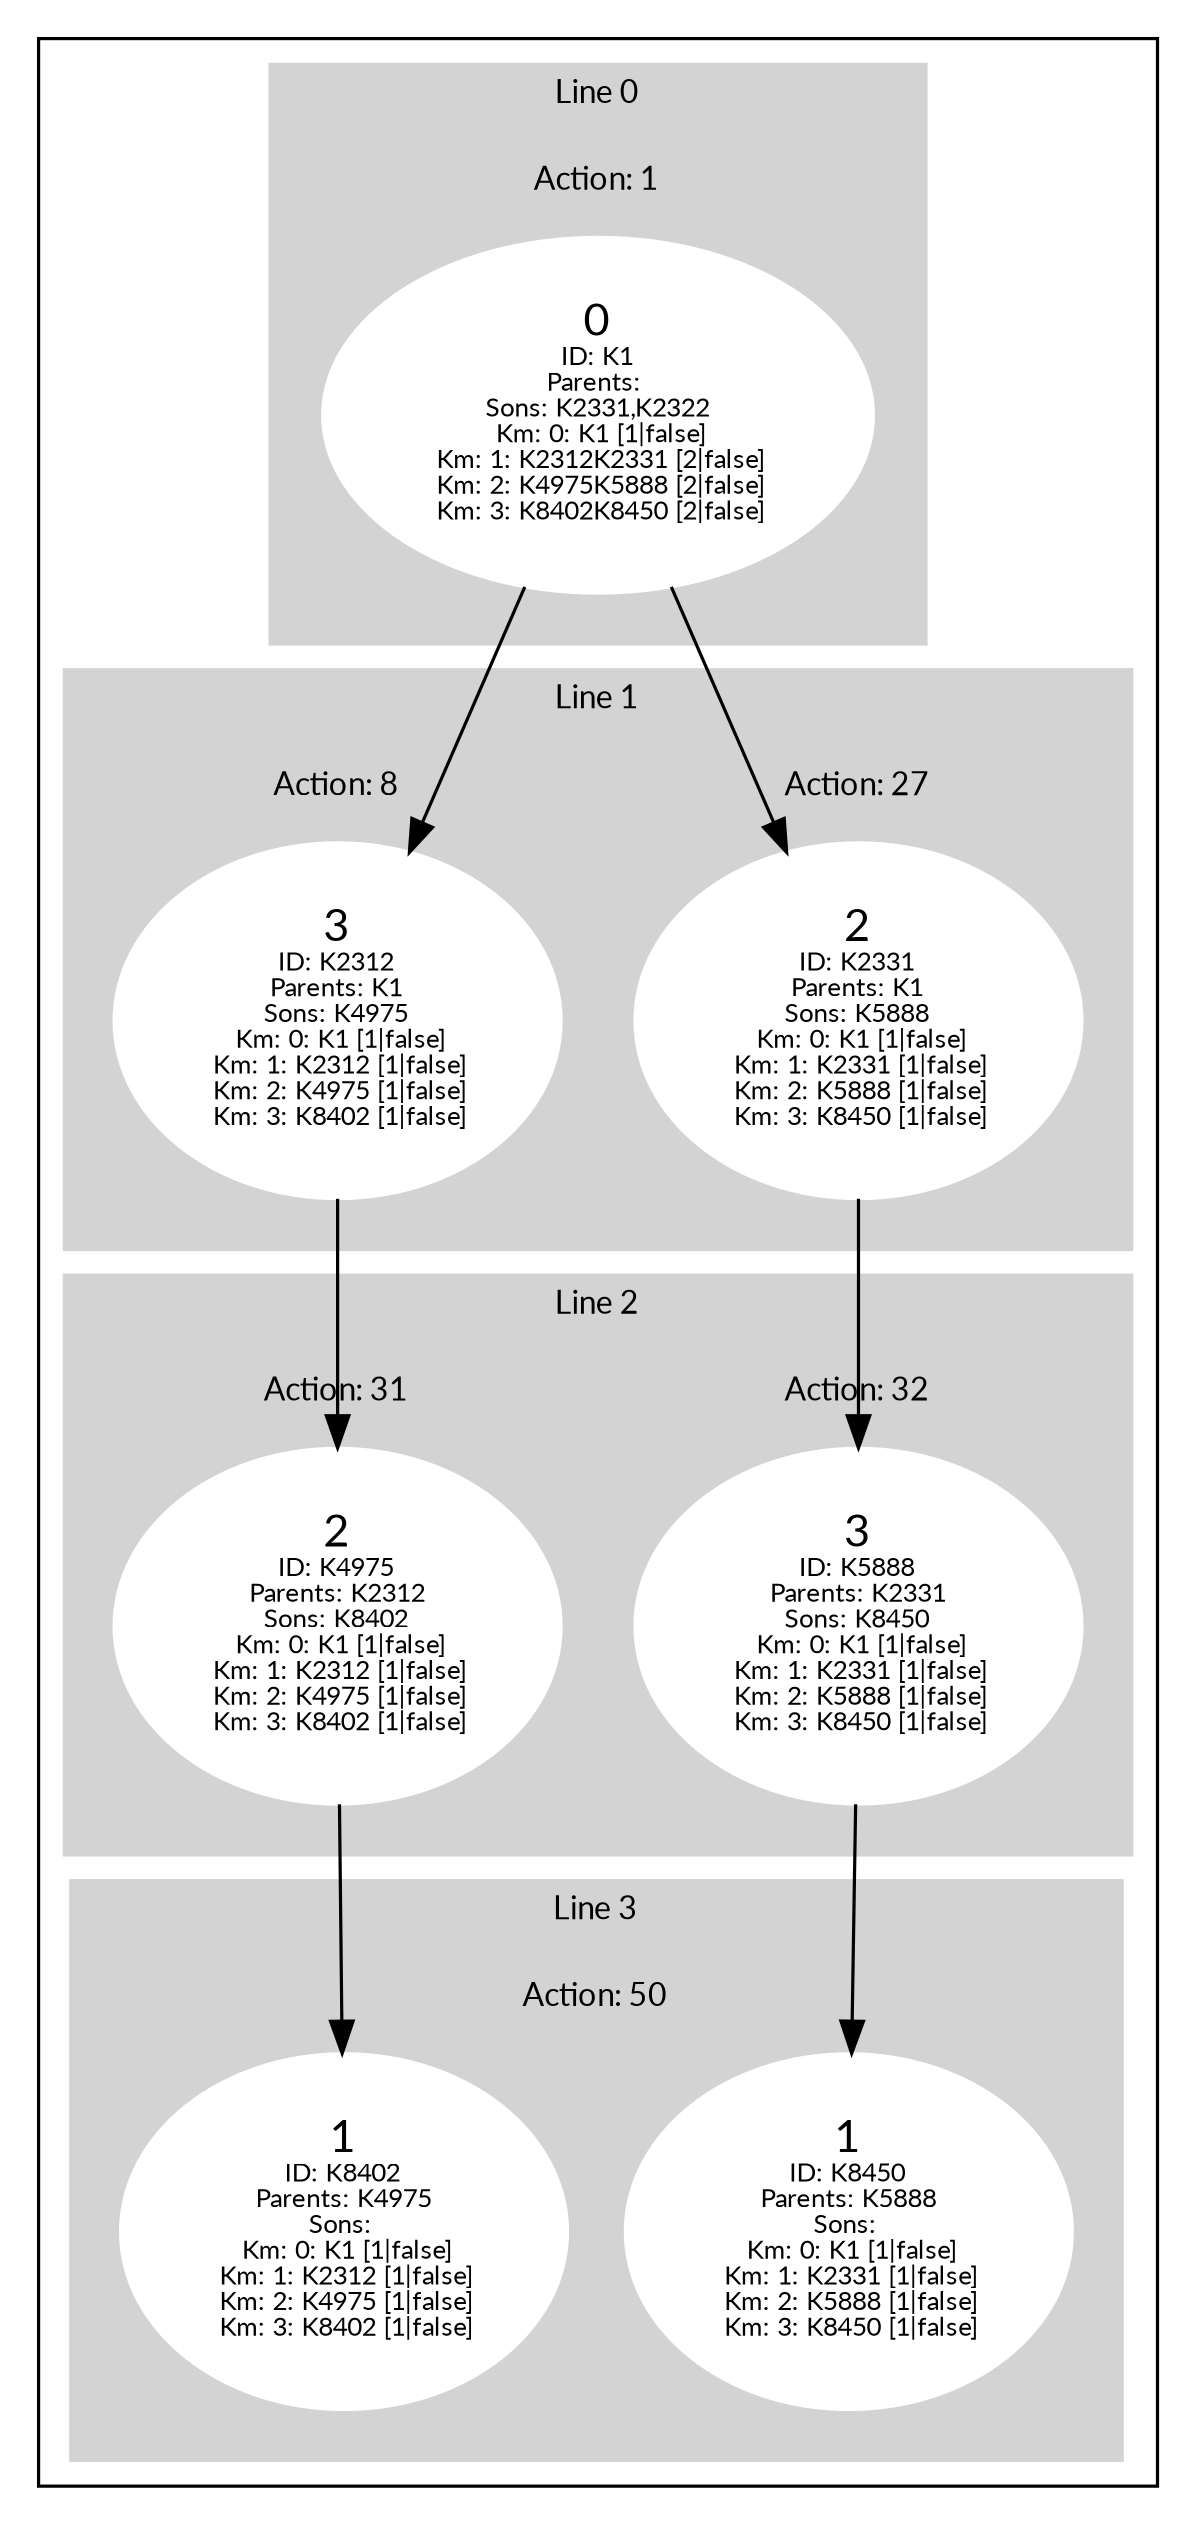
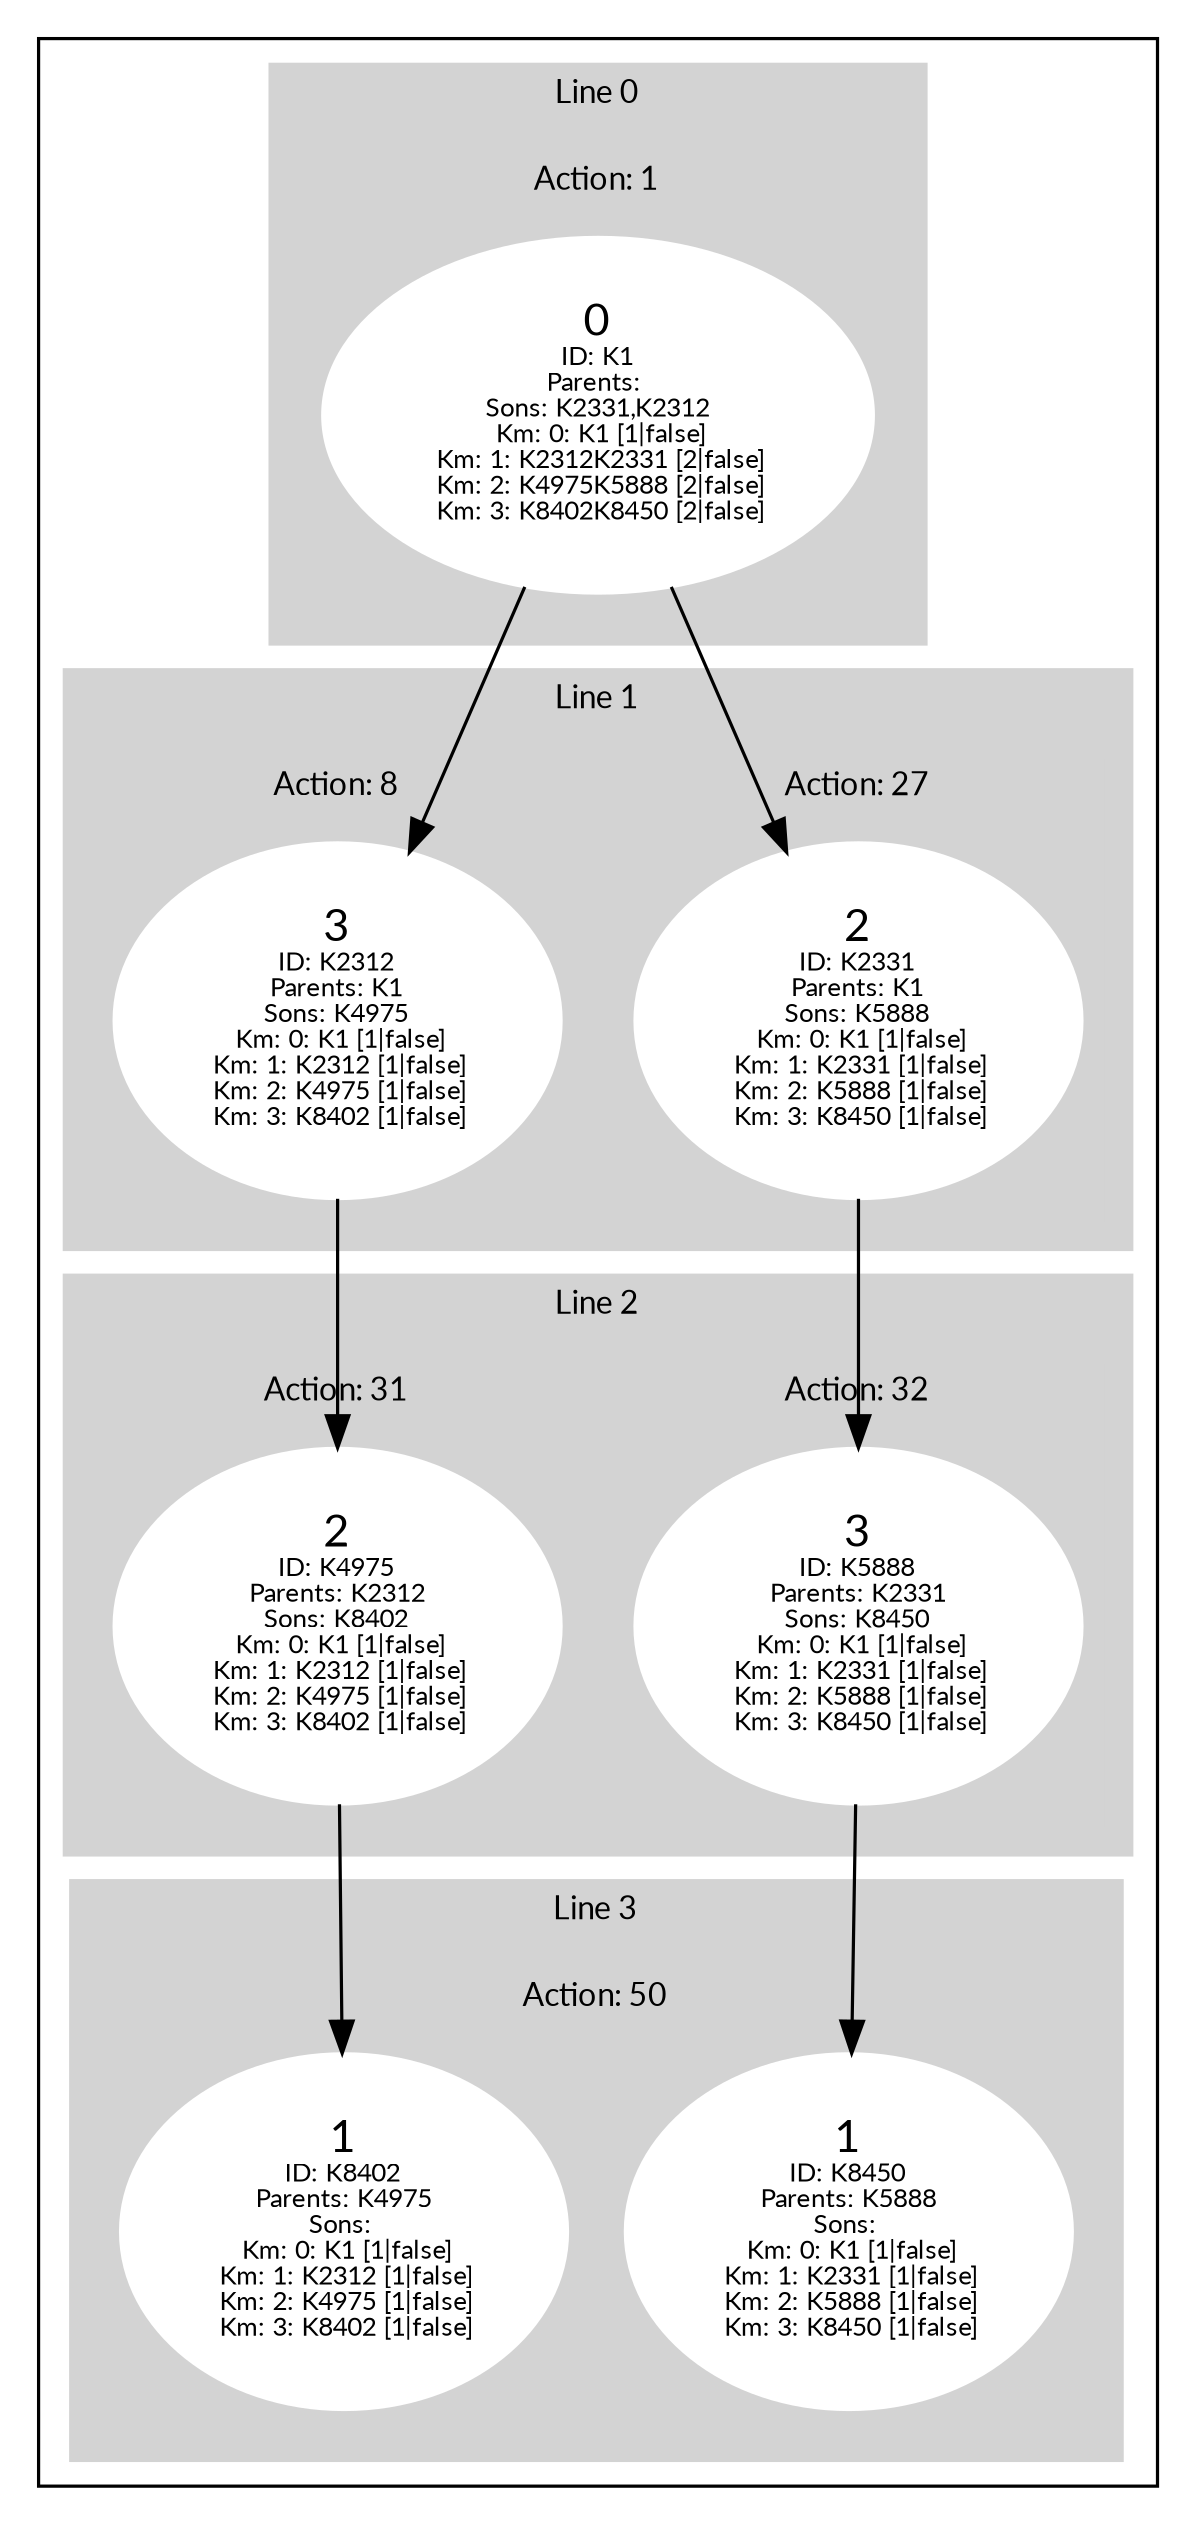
node "0": text "Sons: K2331,K2322" -> "Sons: K2331,K2312"
